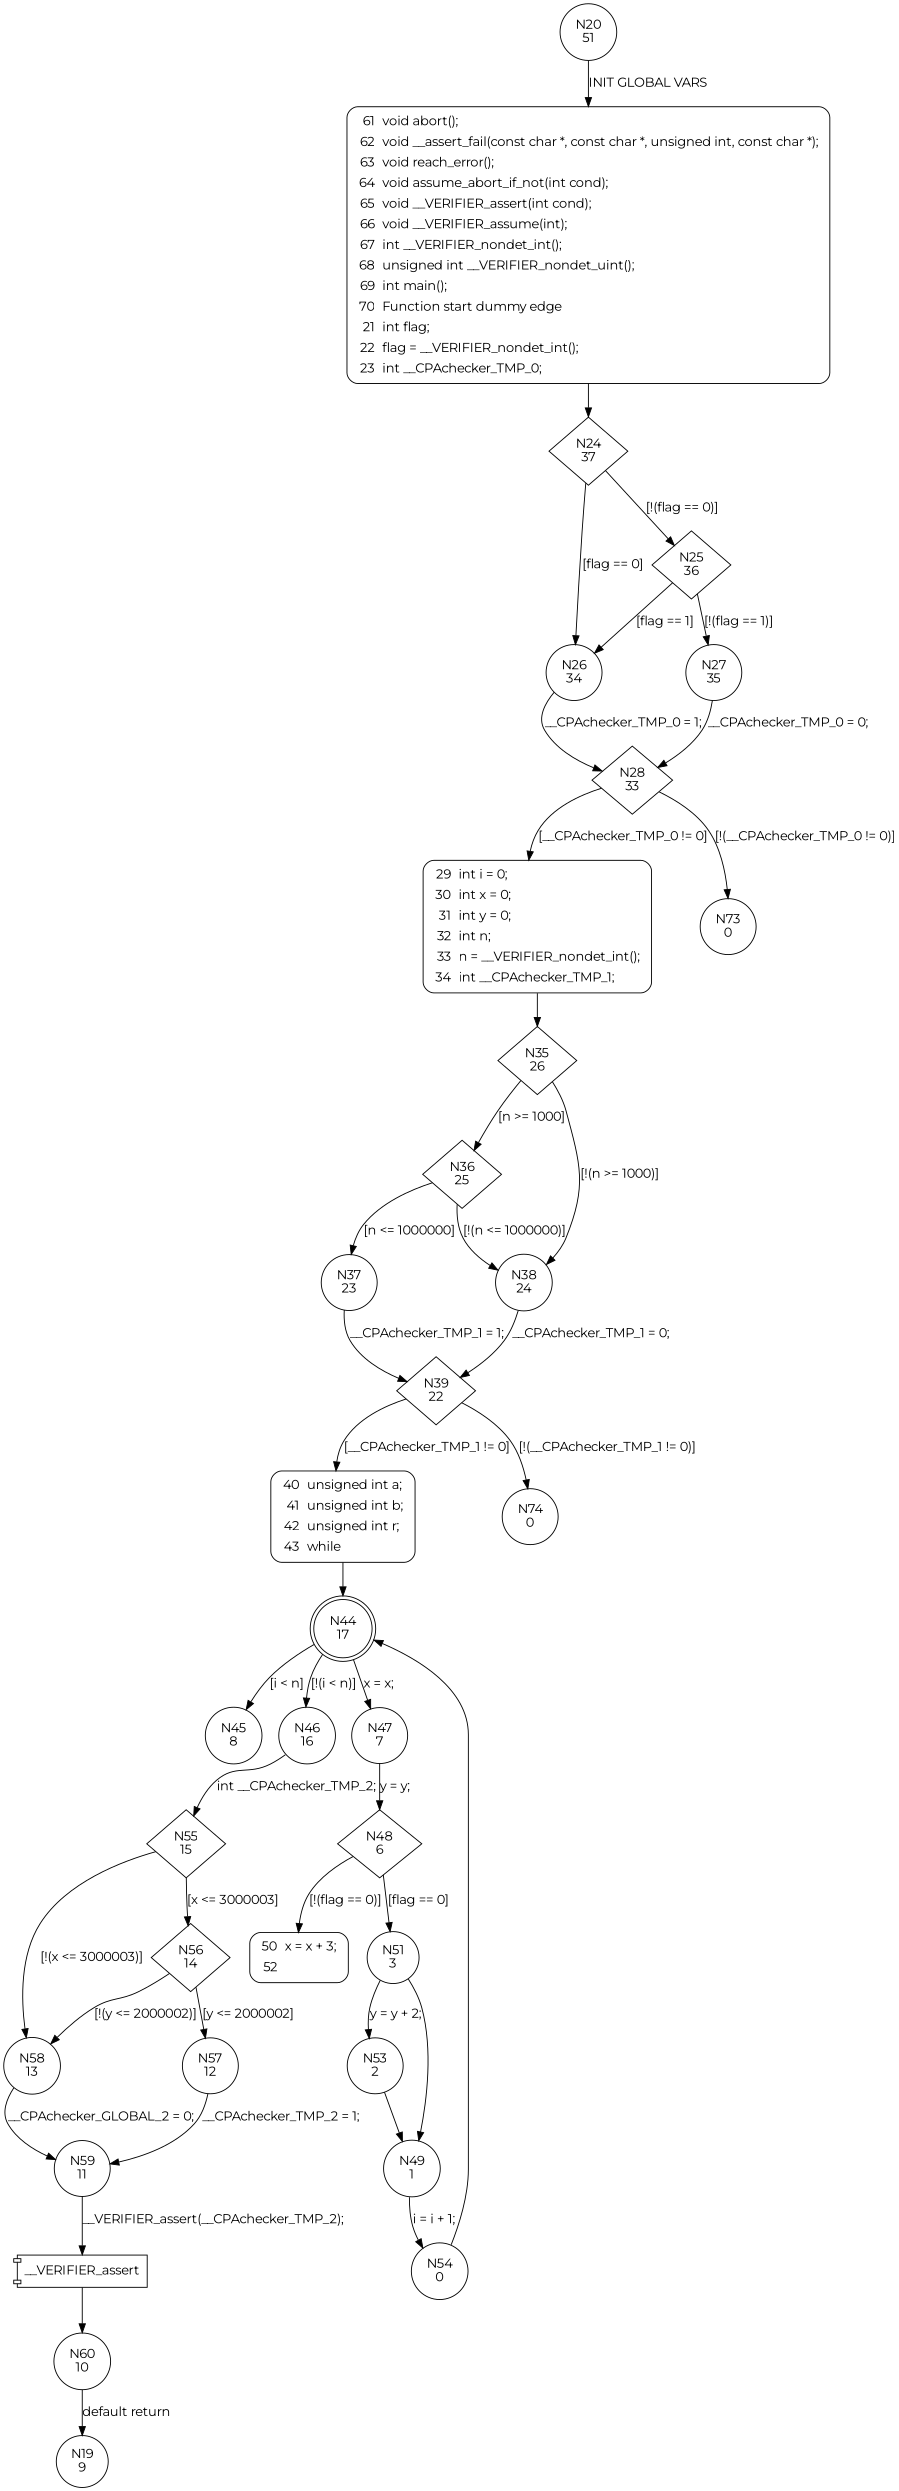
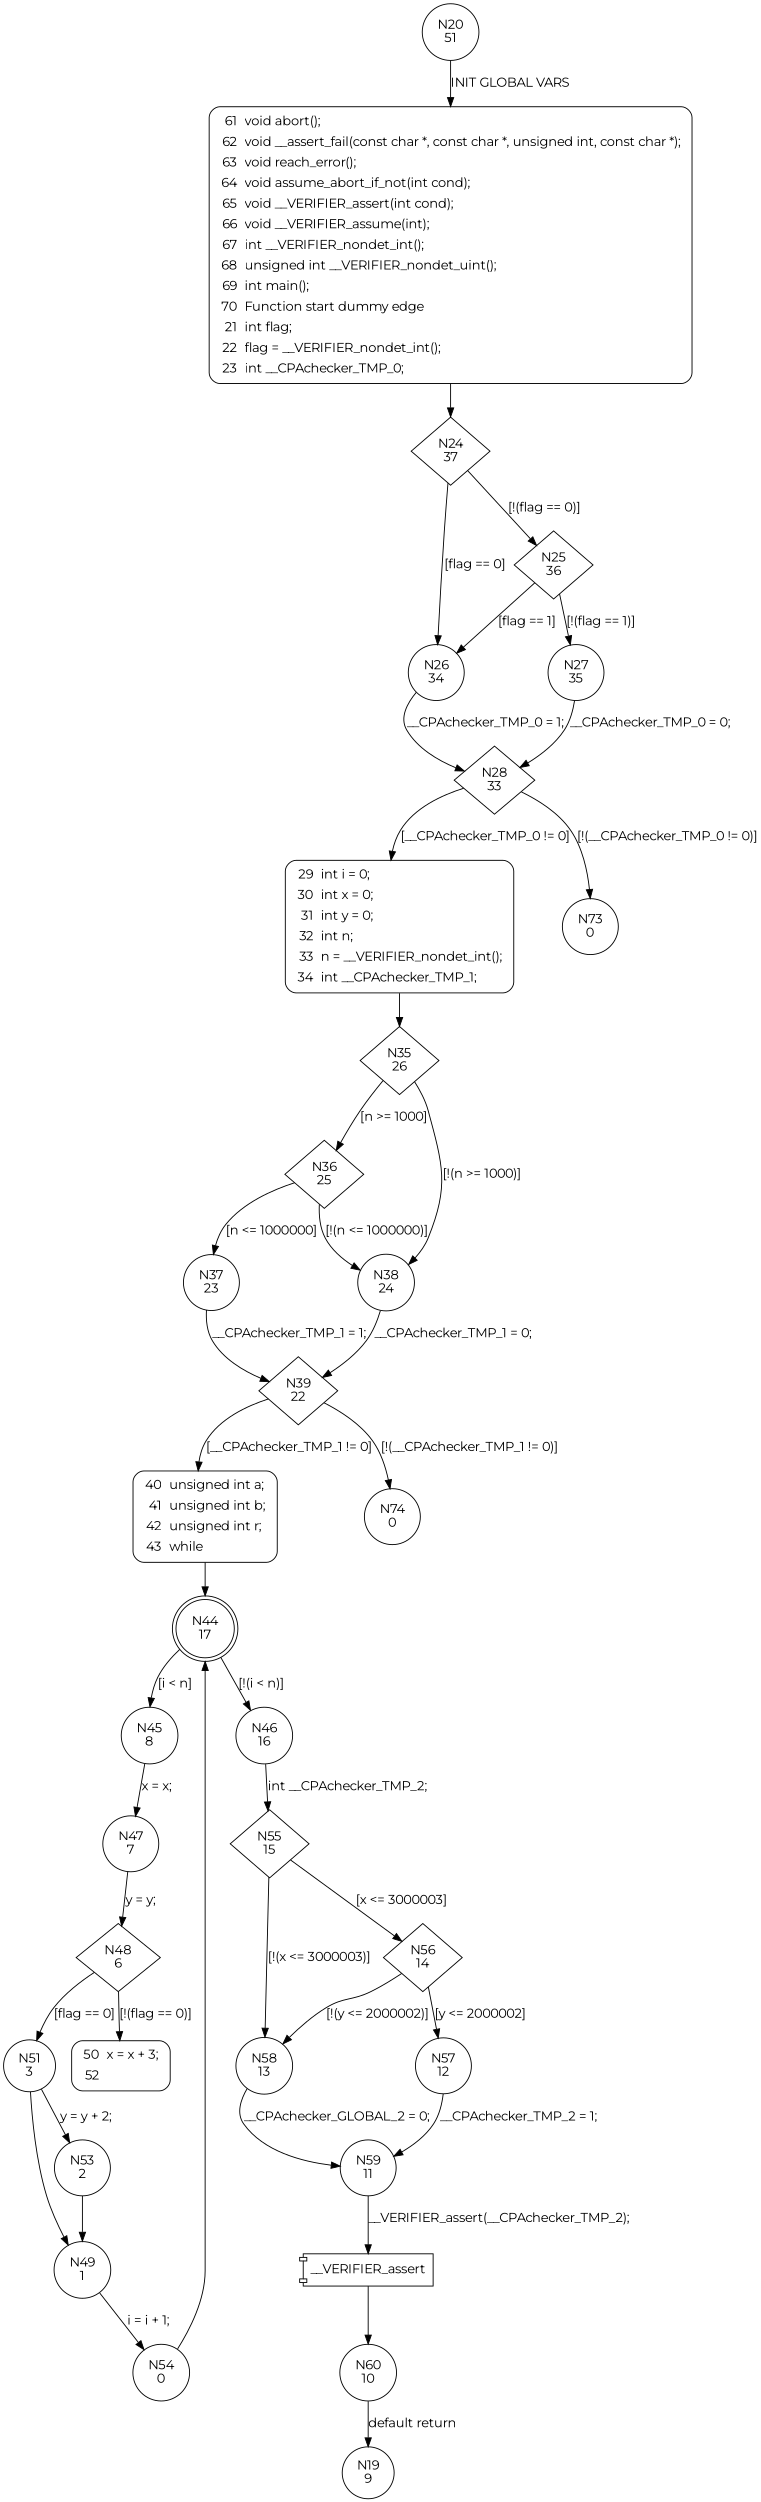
edge "N44 17" -> "N47 7": now "N45 8" -> "N47 7"
